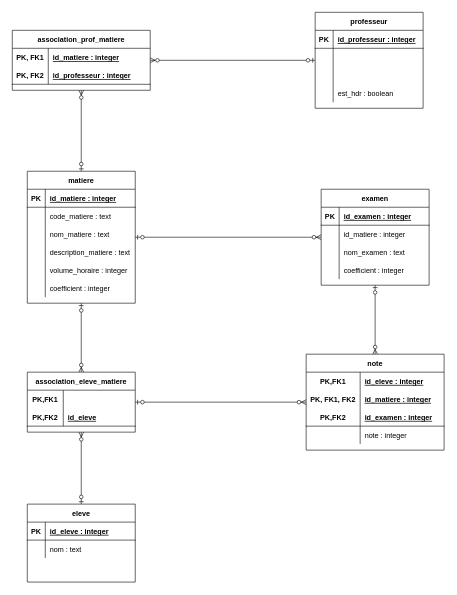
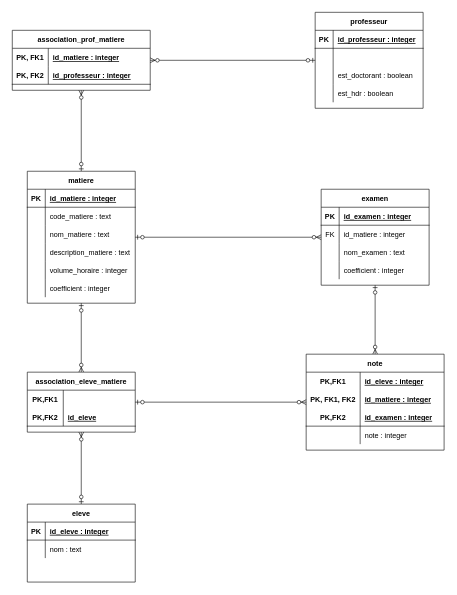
node "est_doctorant : boolean": added
node "FK": added
